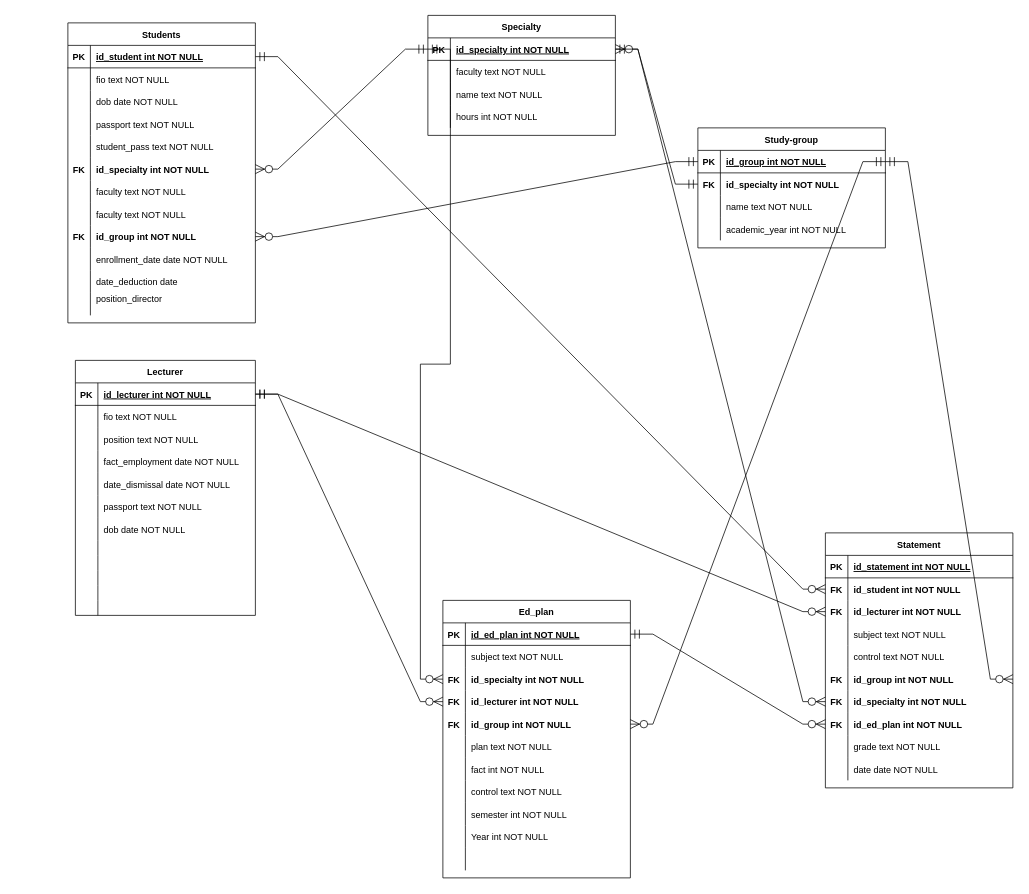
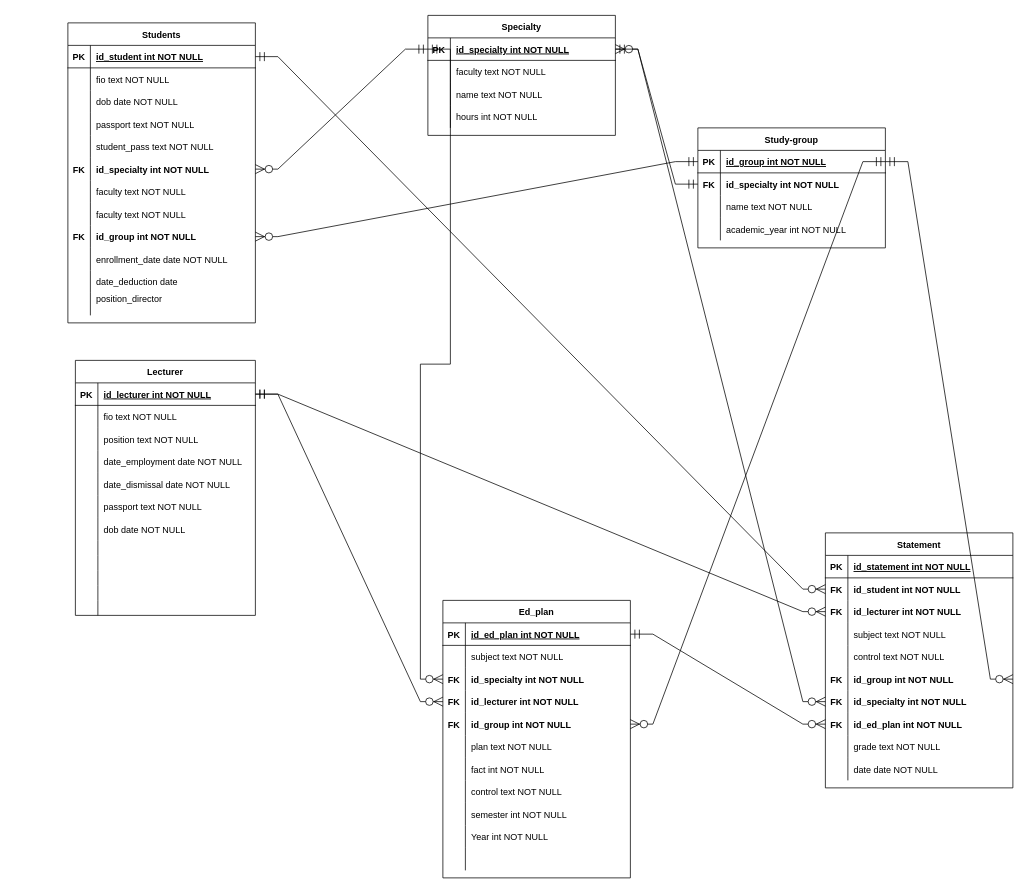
node "fact_employment date NOT NULL": label "fact_employment date NOT NULL" -> "date_employment date NOT NULL"
